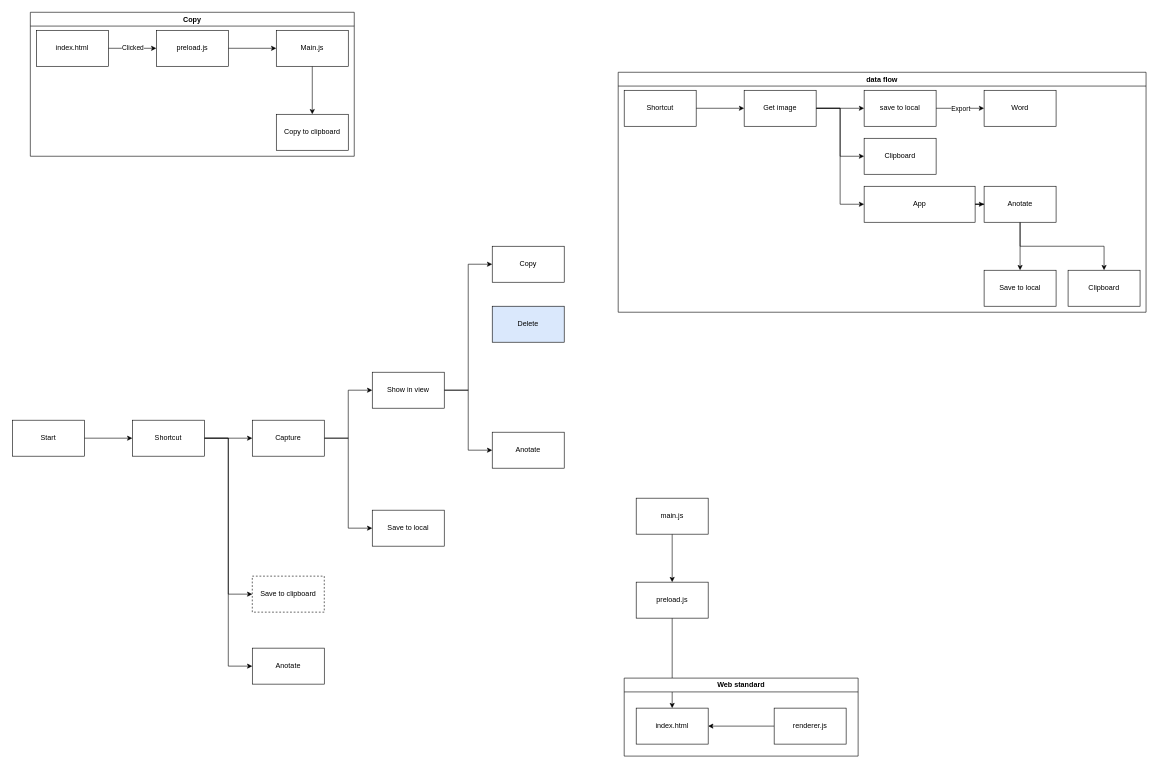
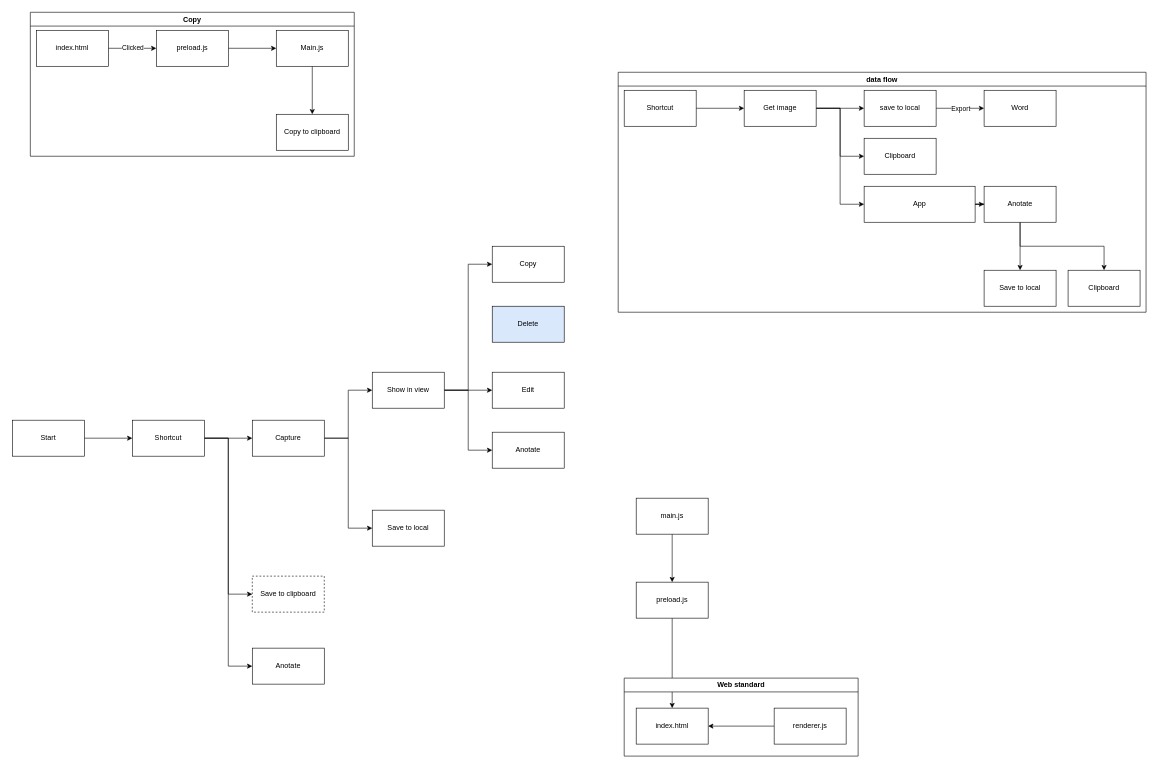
edge "Show in view" -> "Edit": added
node "Edit": added
